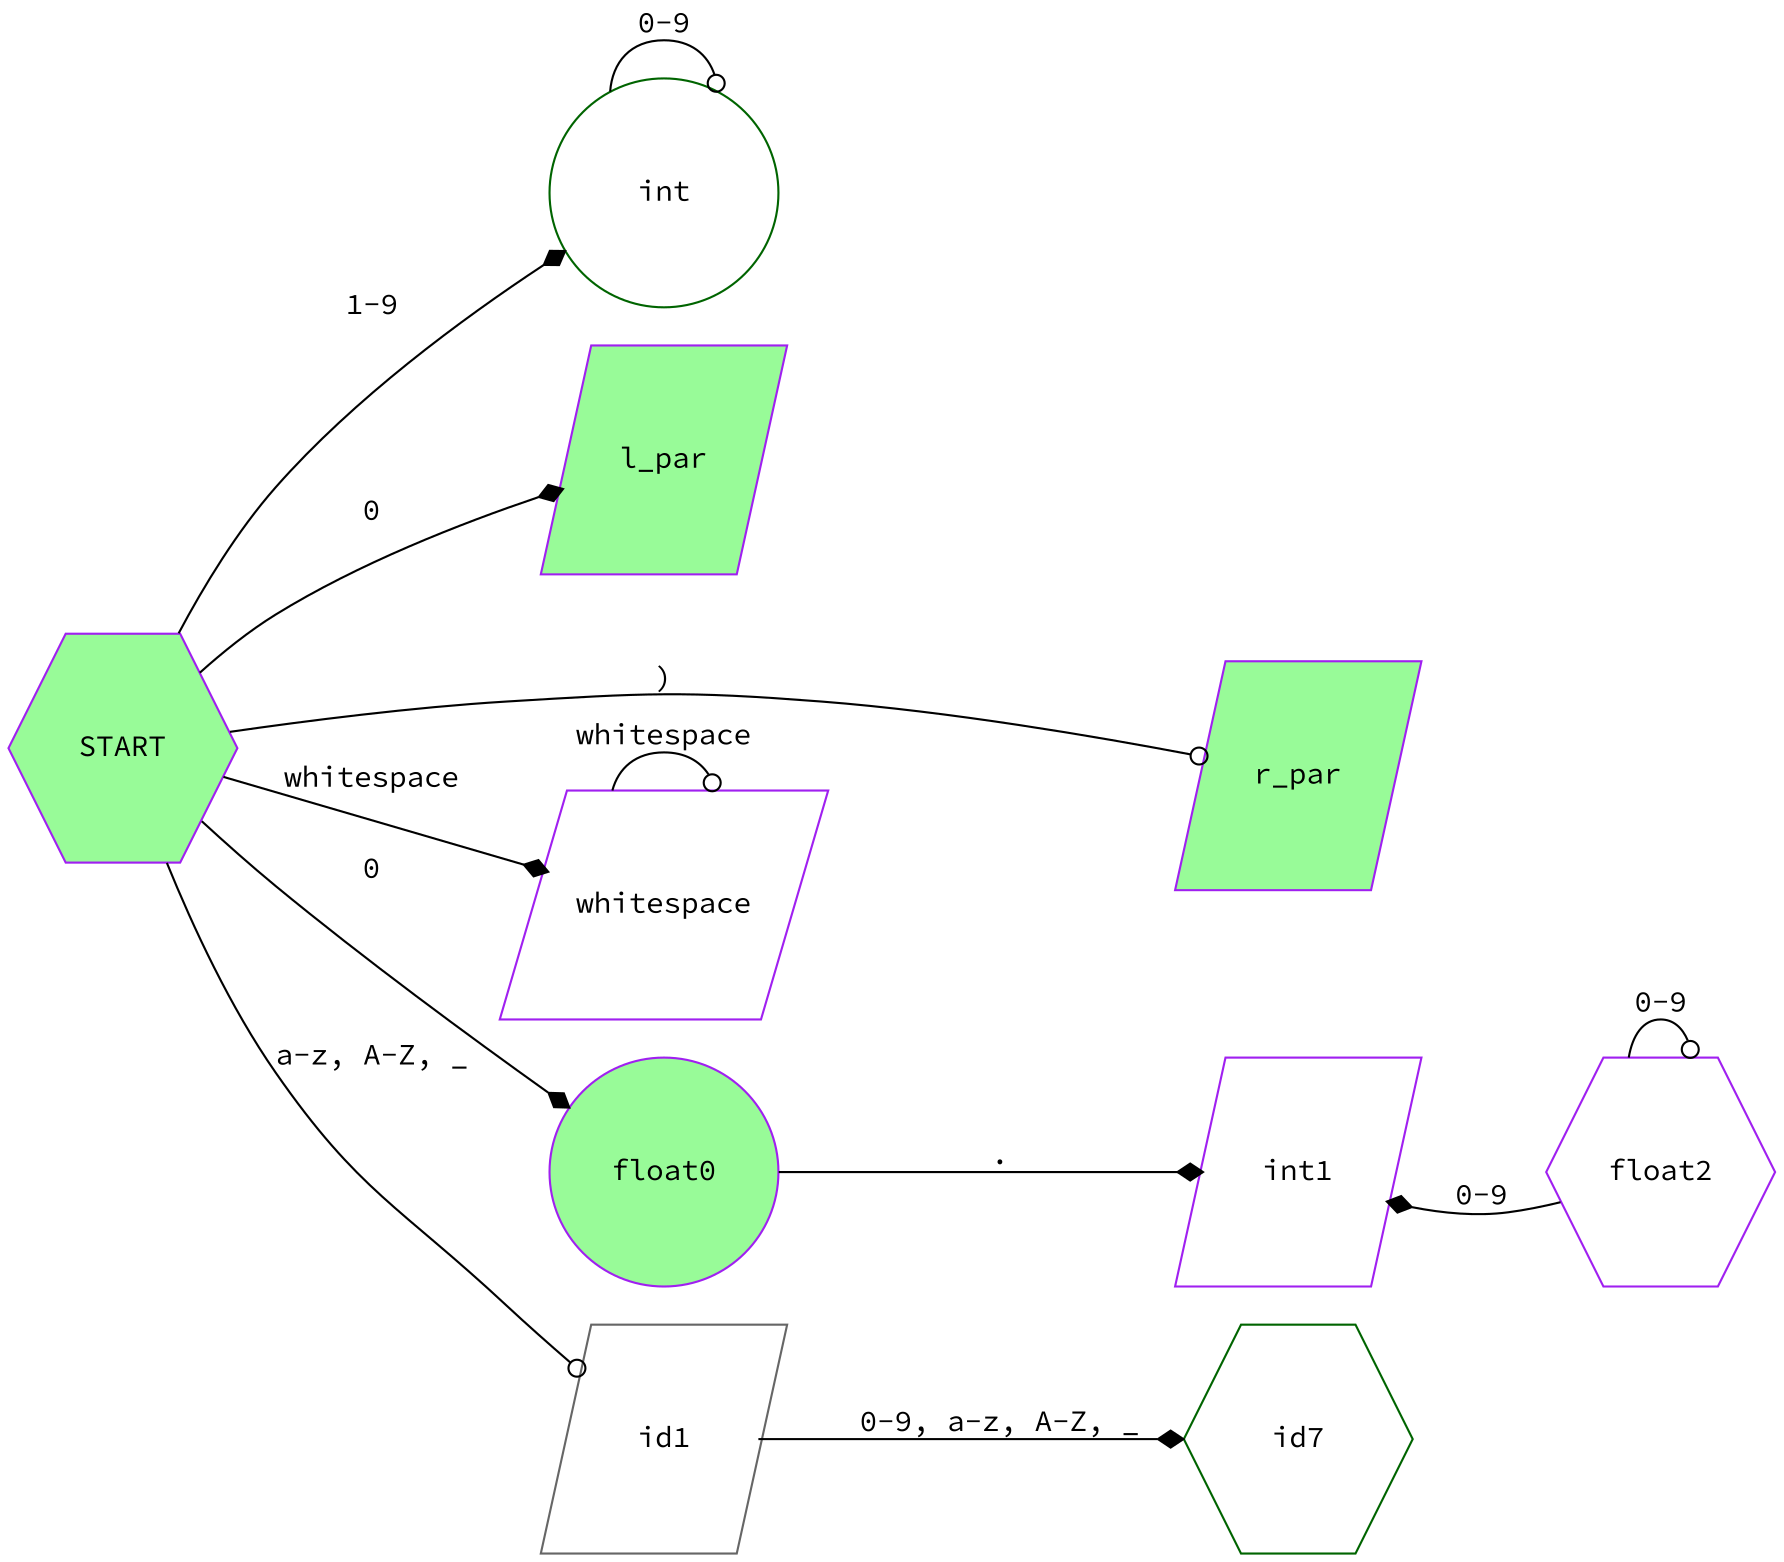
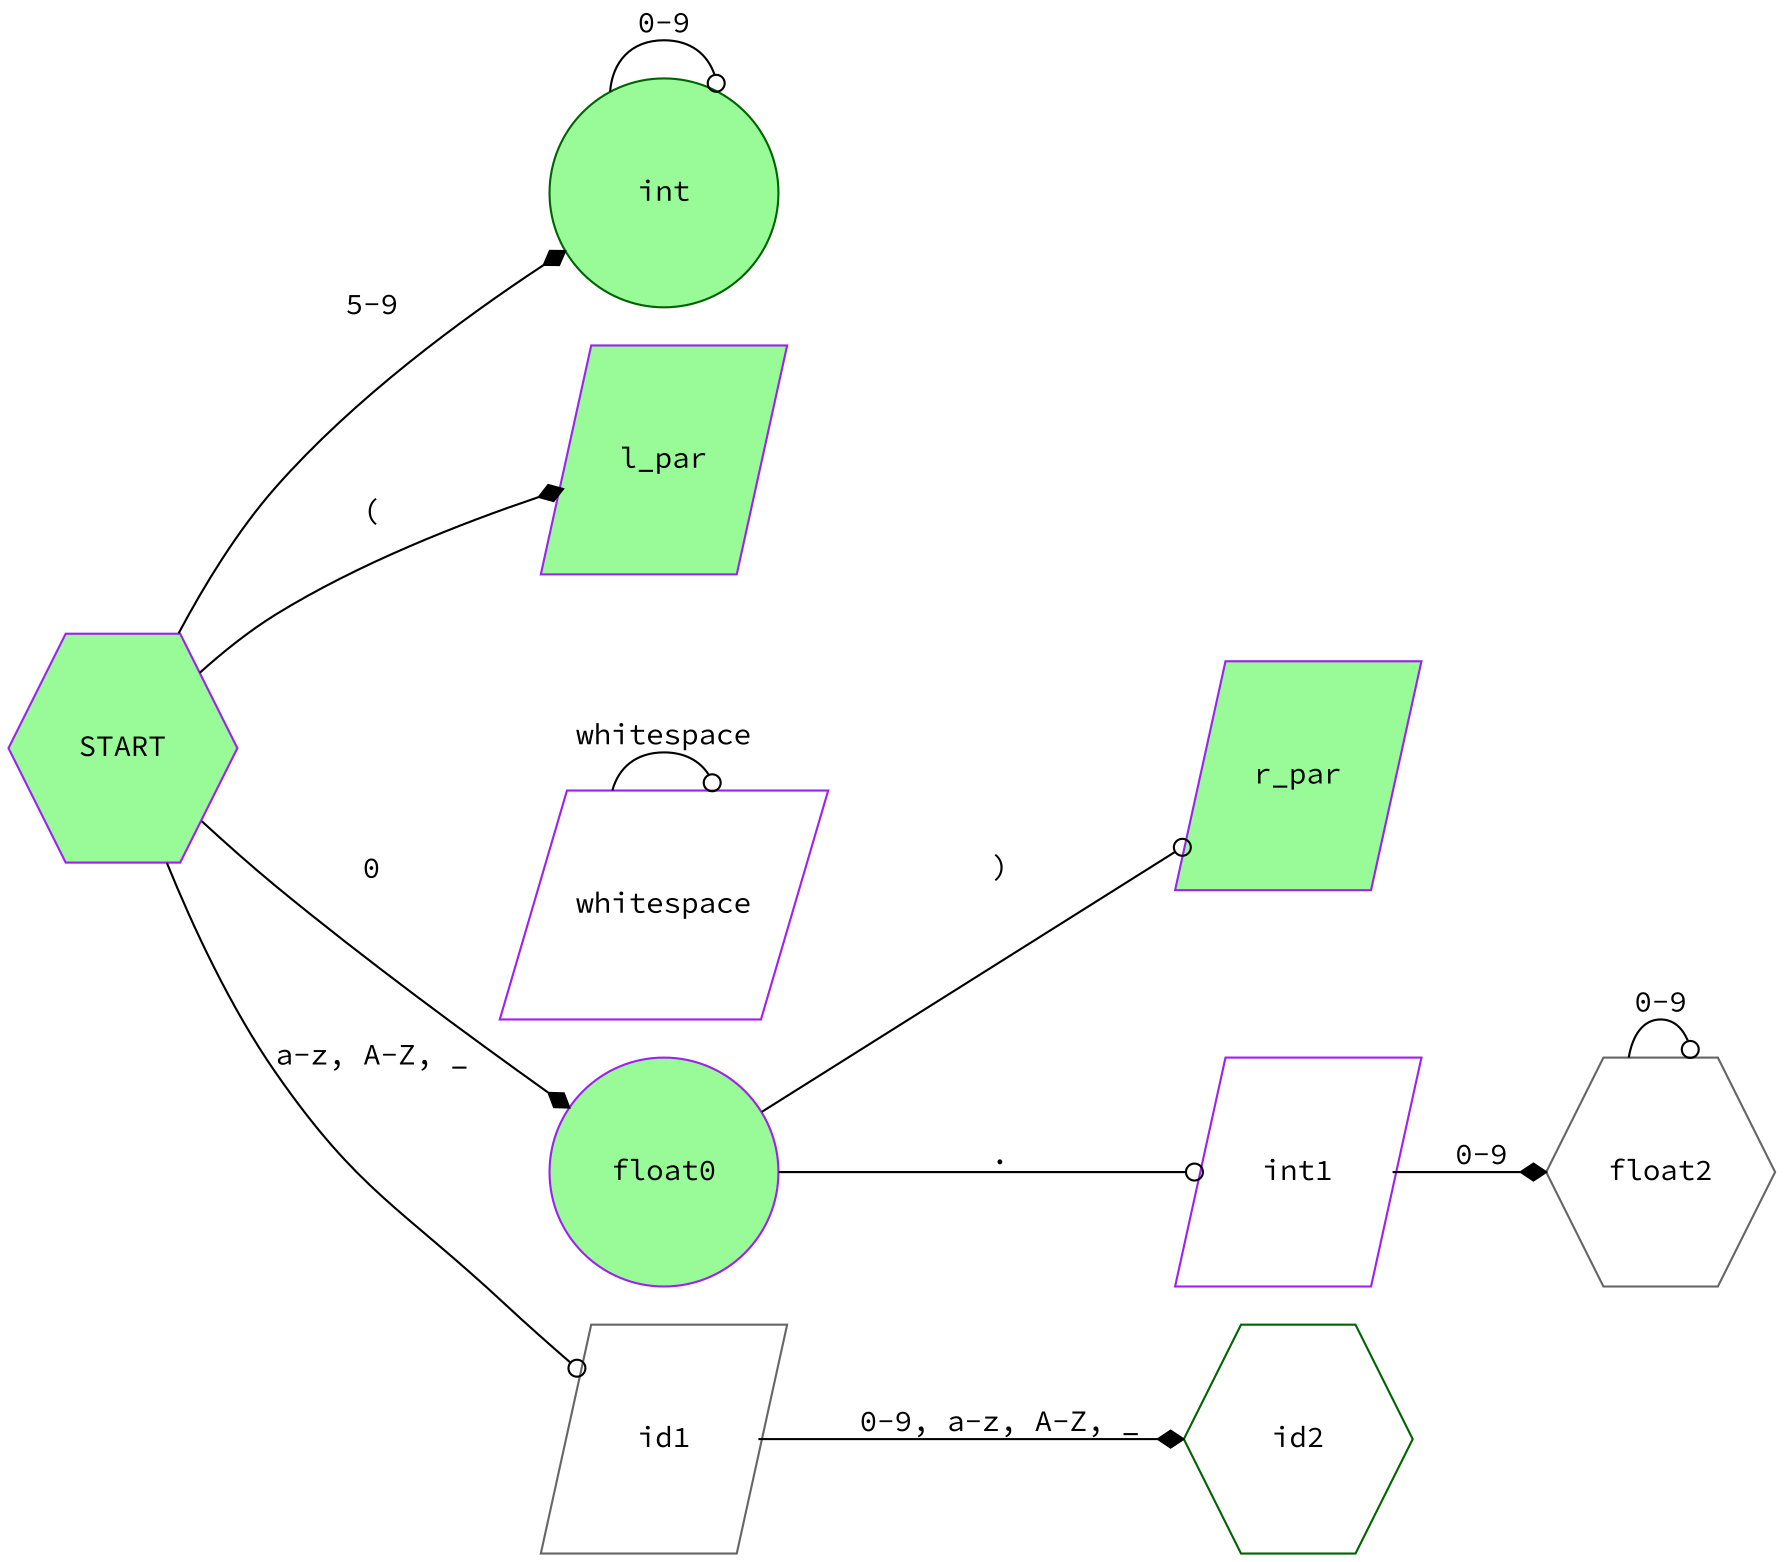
node "int": fillcolor white -> palegreen
edge "START" -> "int": label "1-9" -> "5-9"
edge "START" -> "l_par": label "0" -> "("
edge "START" -> "r_par": now "float0" -> "r_par"
edge "START" -> "whitespace": removed, label "whitespace"
edge "float0" -> "int1": arrowhead diamond -> odot
node "float2": color purple -> gray40
edge "float2" -> "int1": reversed
node "id7": label "id7" -> "id2"
